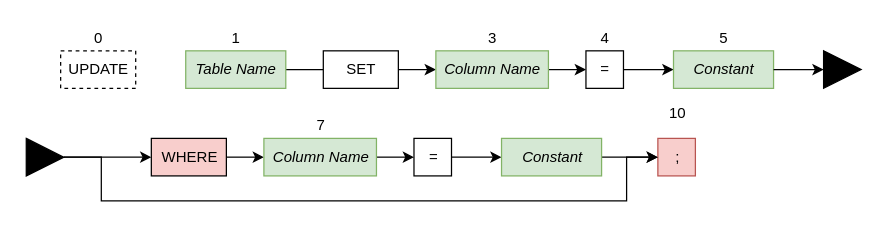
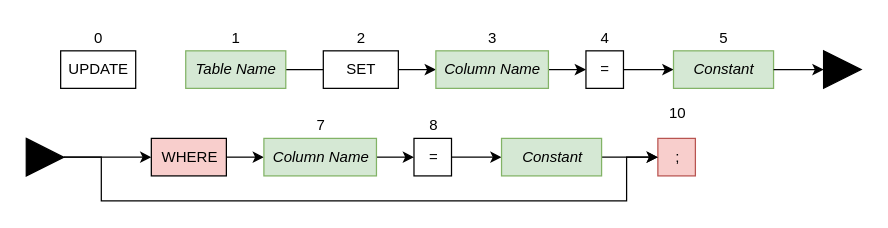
node "2": added
node "UPDATE": style dashed -> solid
node "8": added
